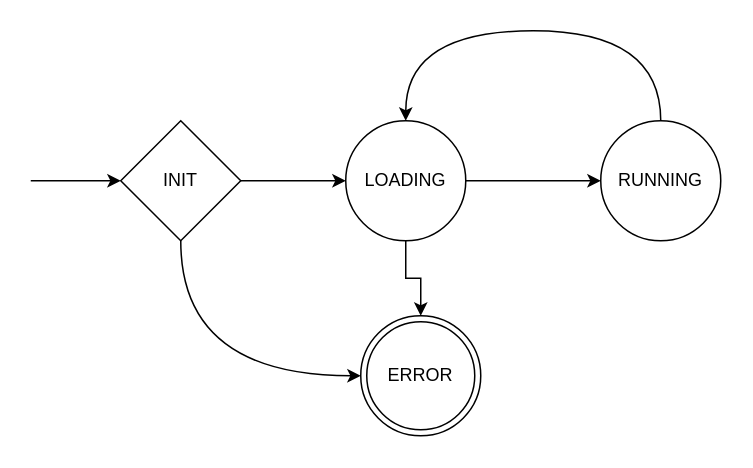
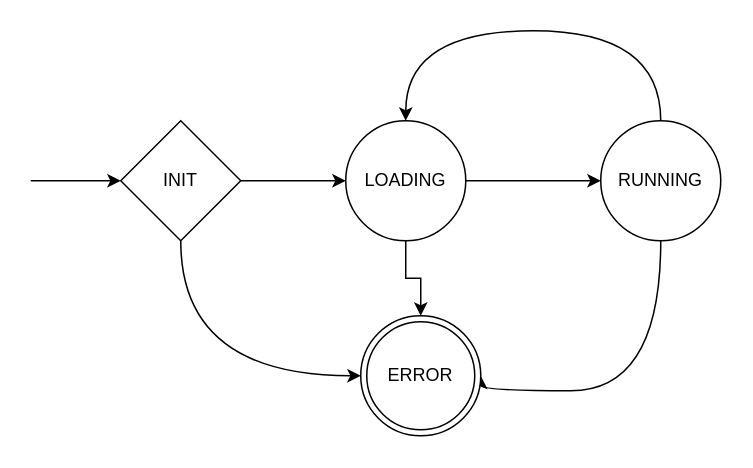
edge "RUNNING" -> "ERROR": added
